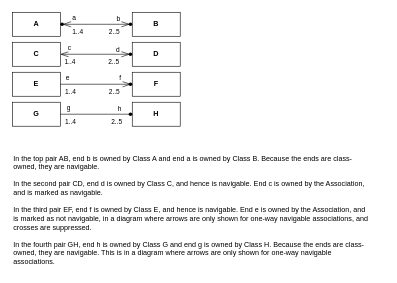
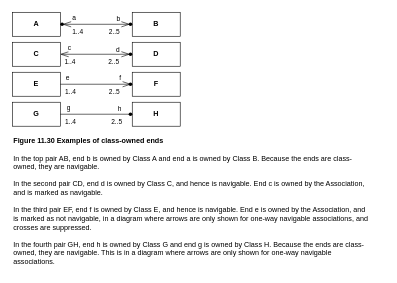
node "Figure 11.30 Examples of class-owned ends": added
